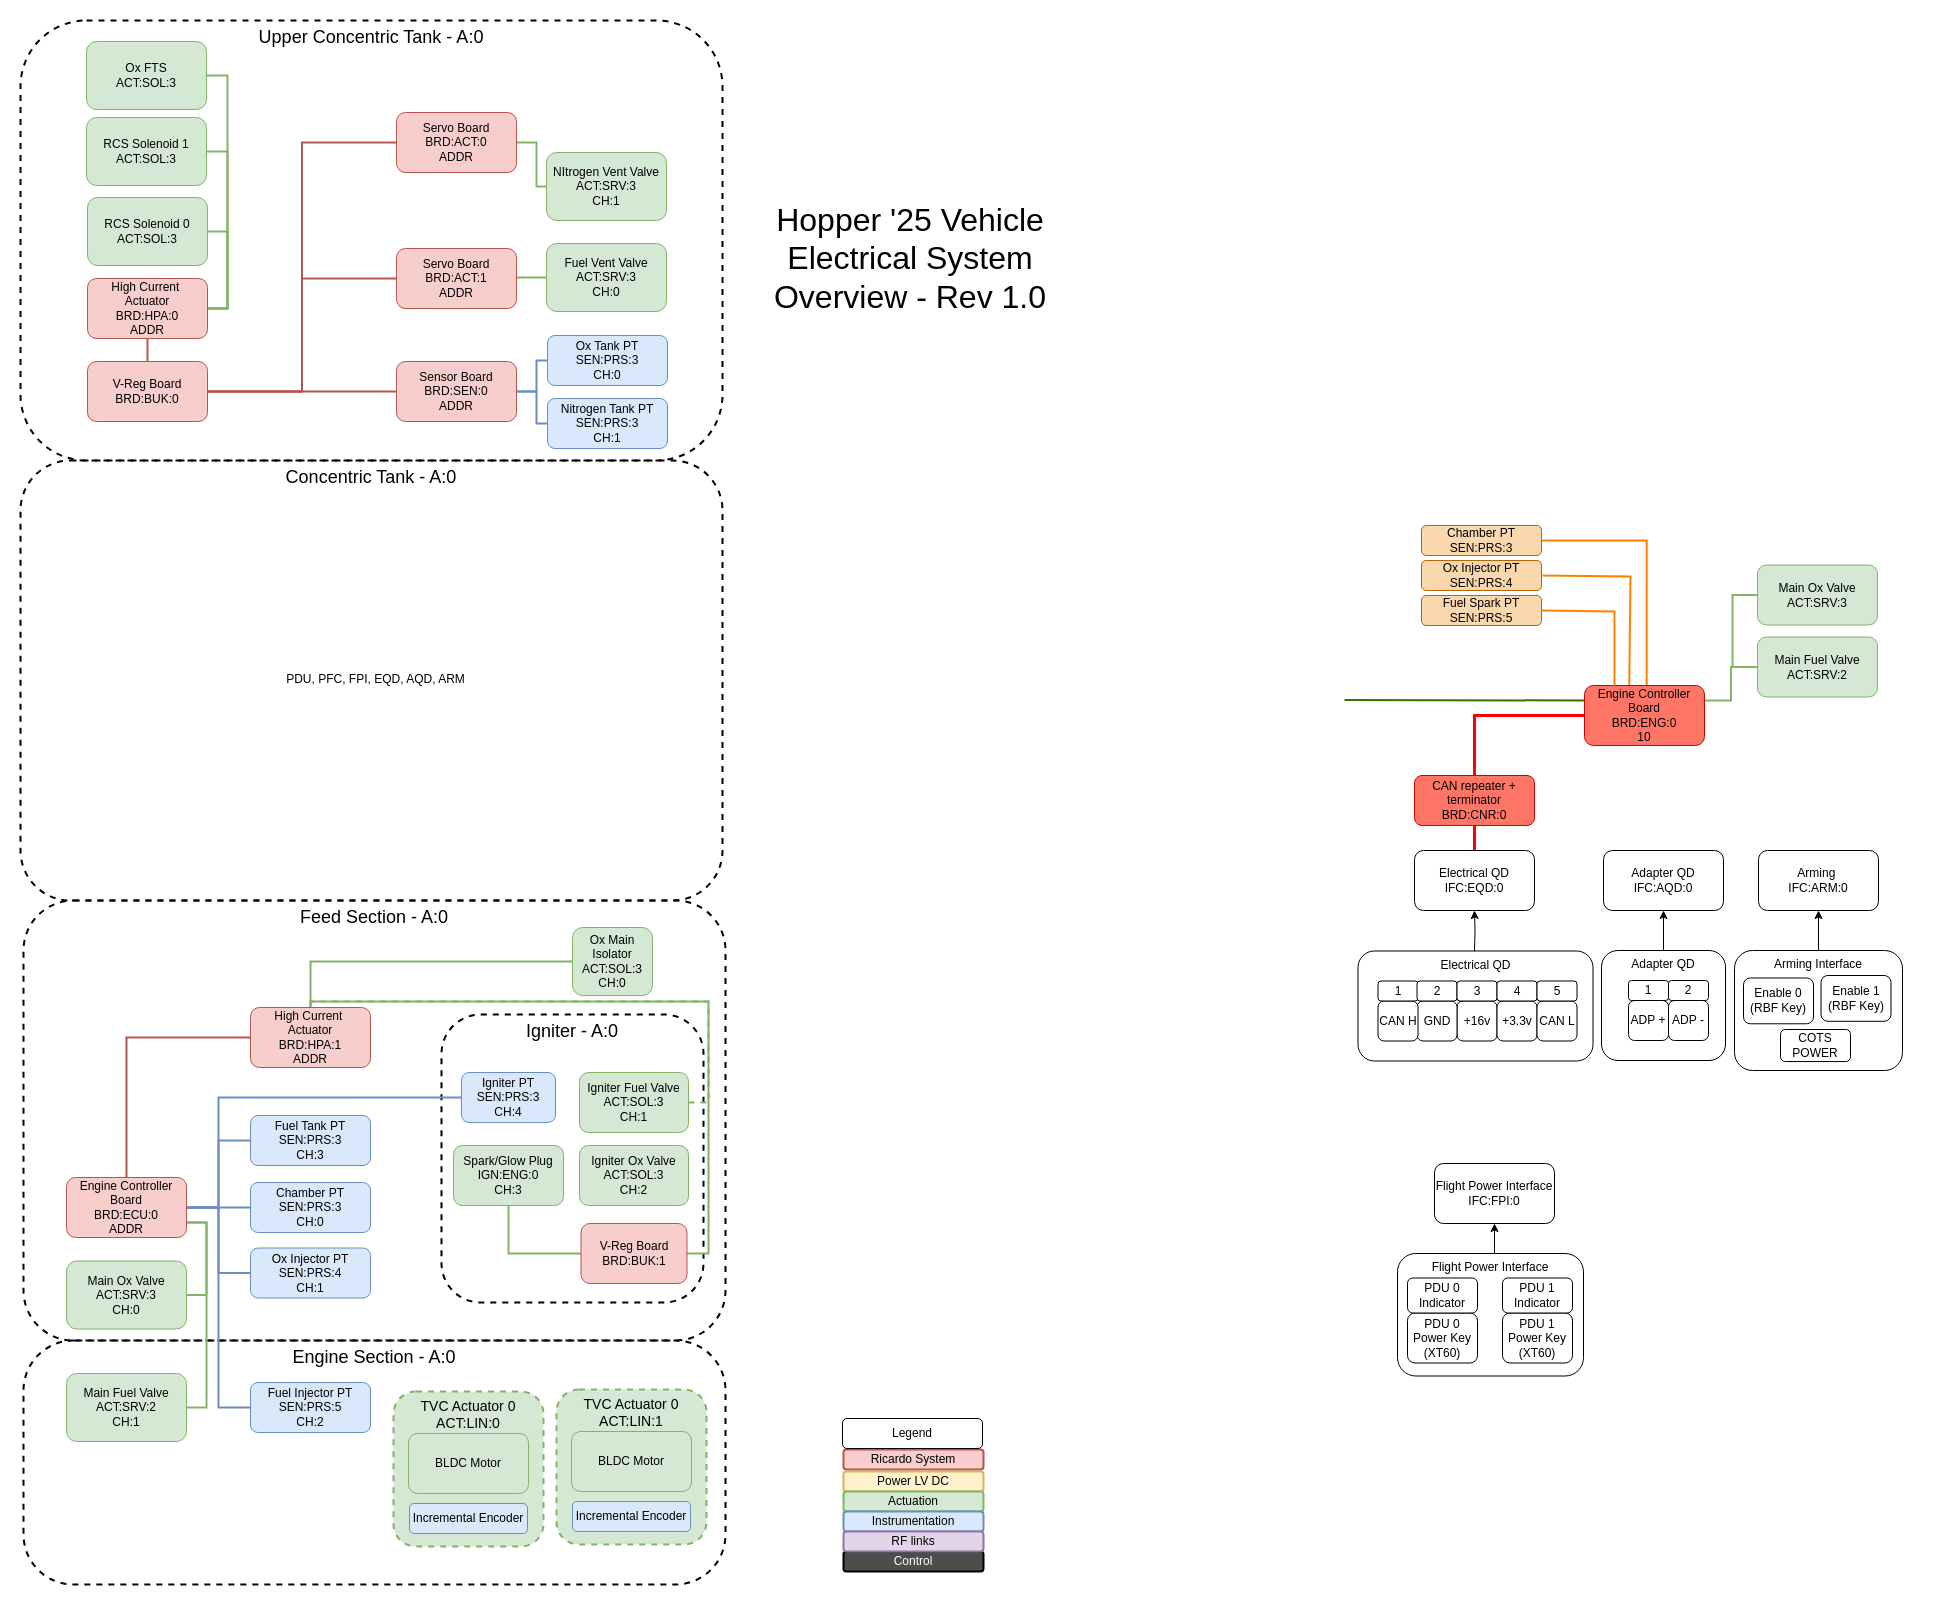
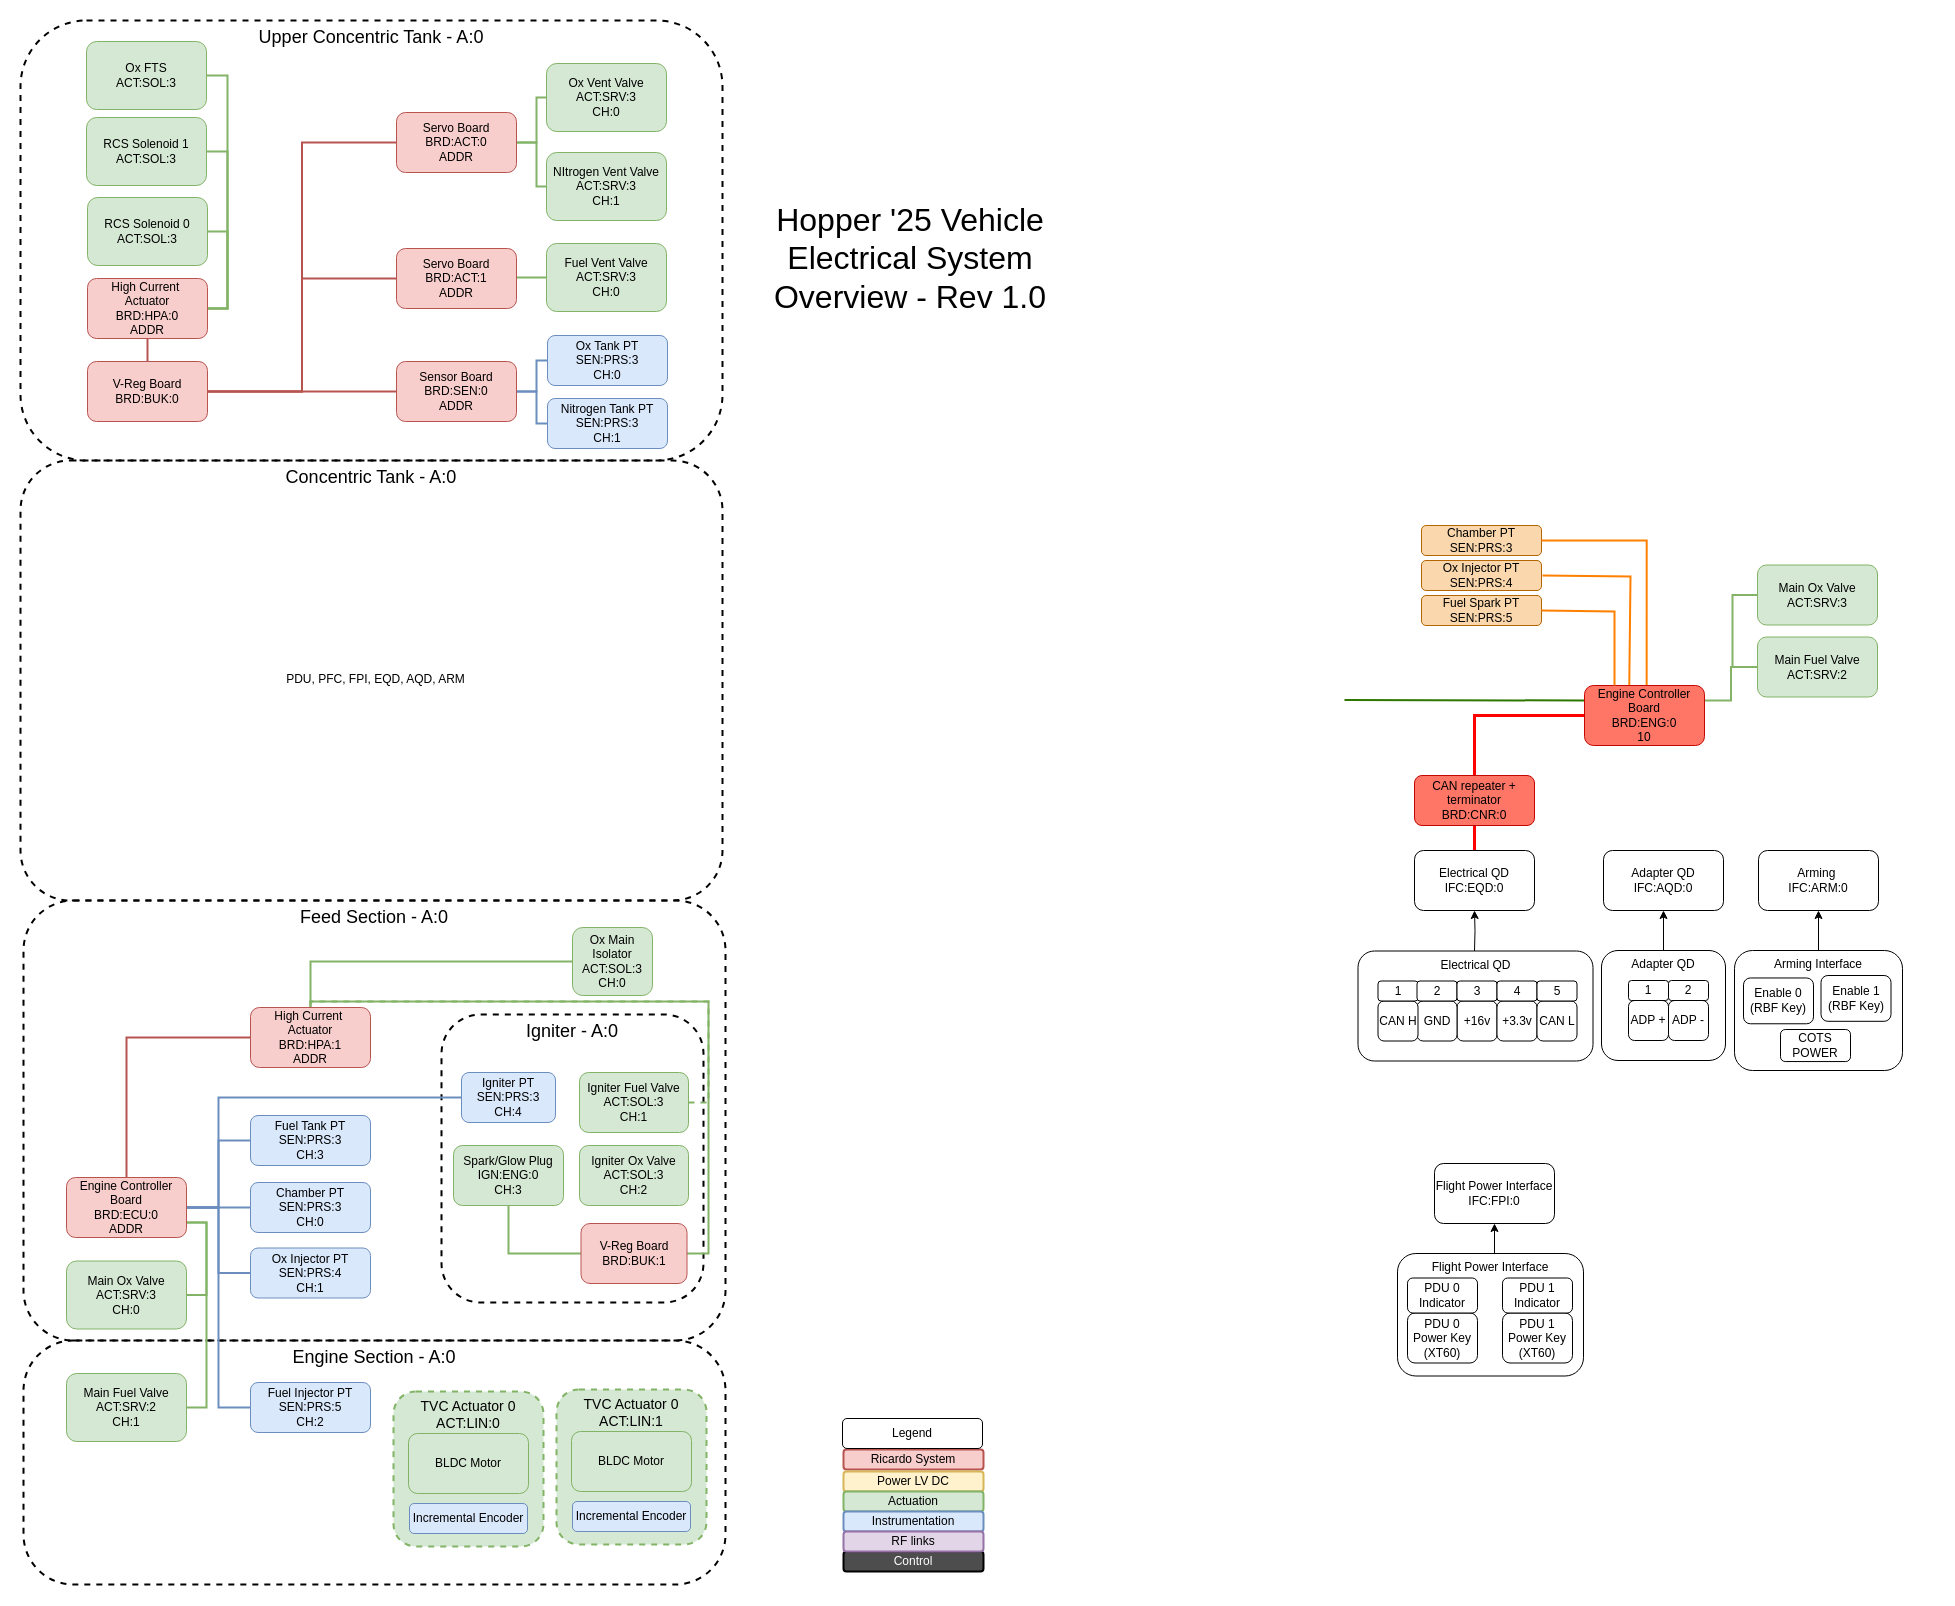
node "Ox Vent Valve ACT:SRV:3 CH:0": added
edge "Ox Vent Valve ACT:SRV:3 CH:0" -- "Servo Board BRD:ACT:0 ADDR": added
